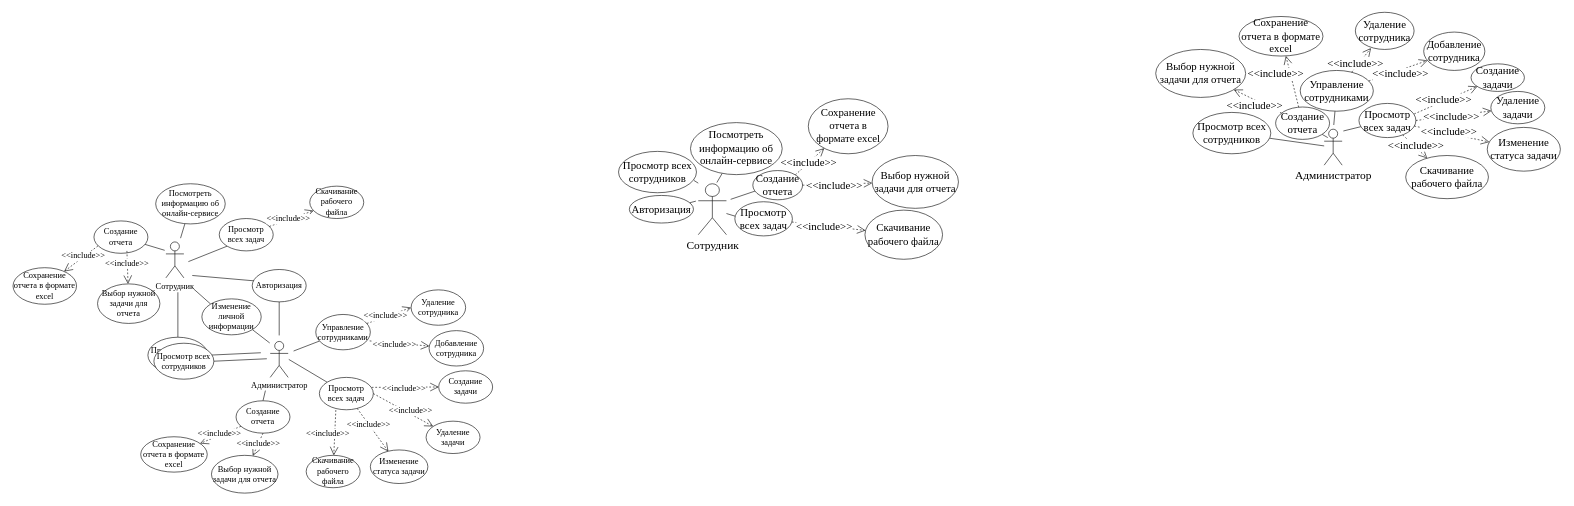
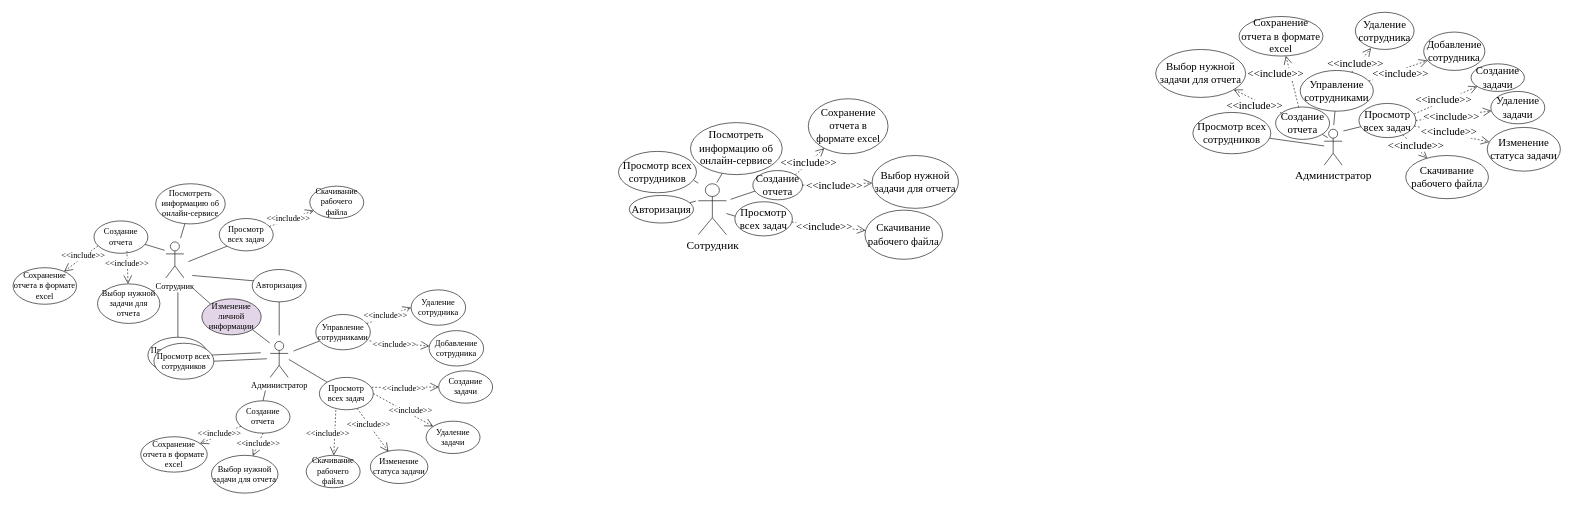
node "Изменение личной информации": fillcolor #ffffff -> #e1d5e7
